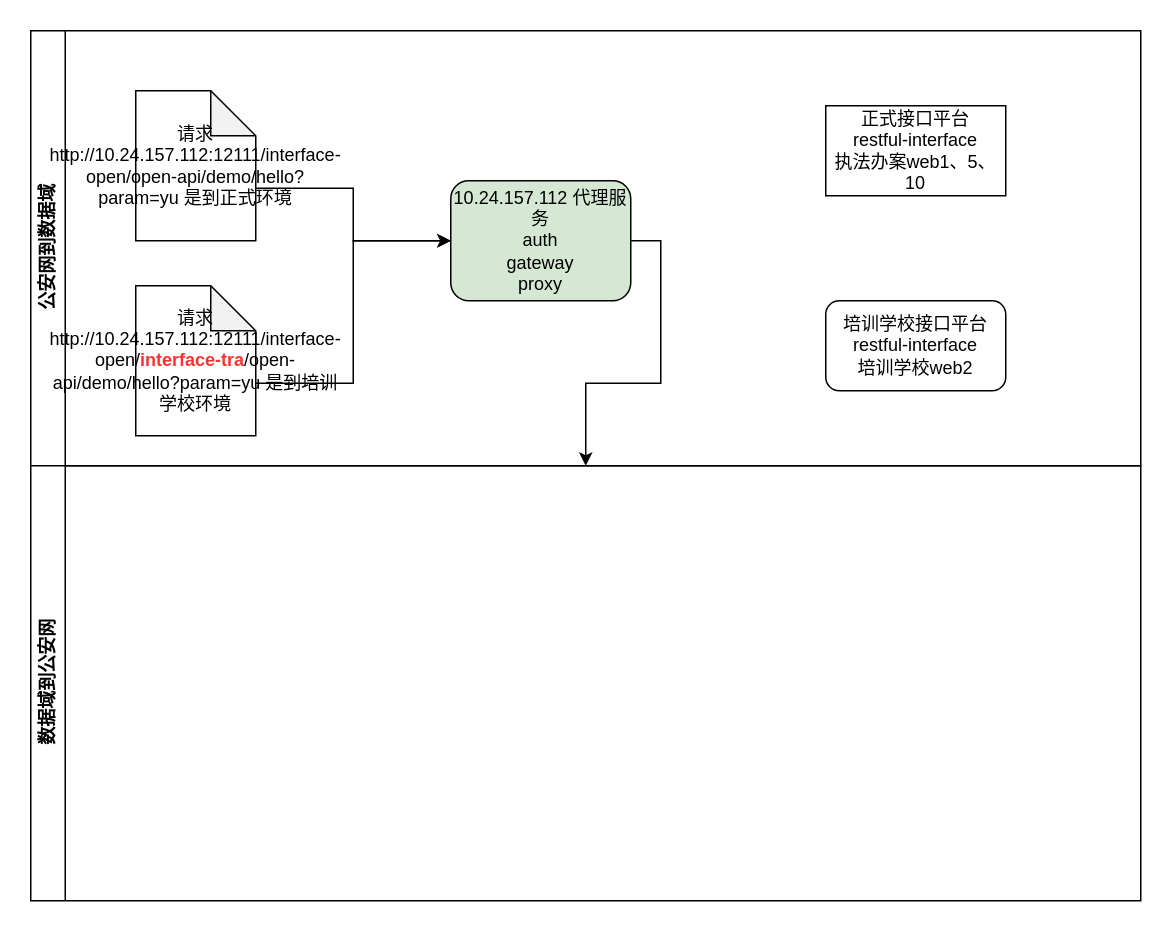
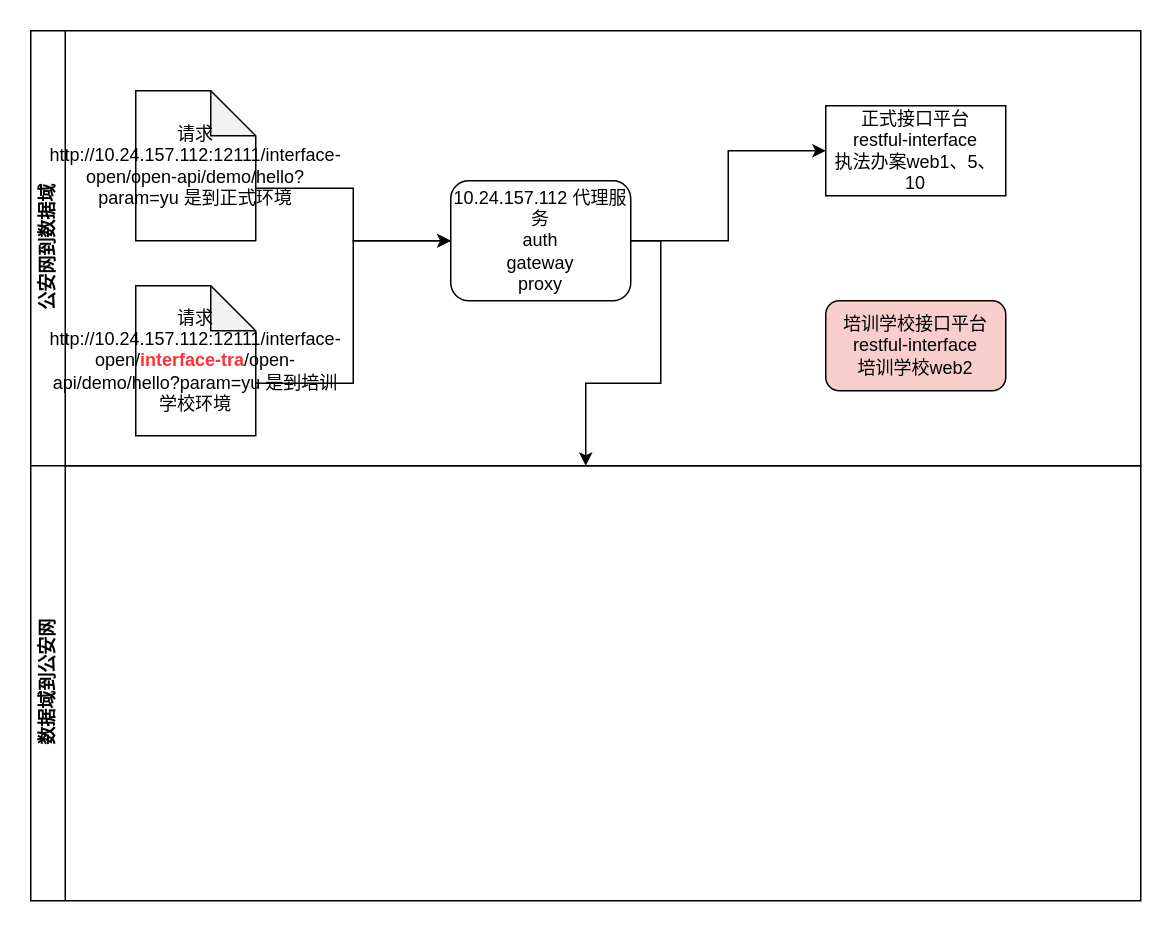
edge "10.24.157.112 代理服务 auth gateway proxy" -> "正式接口平台 restful-interface 执法办案web1、5、10": added
node "10.24.157.112 代理服务 auth gateway proxy": fillcolor #d5e8d4 -> #ffffff
node "培训学校接口平台 restful-interface 培训学校web2": fillcolor #ffffff -> #f8cecc
